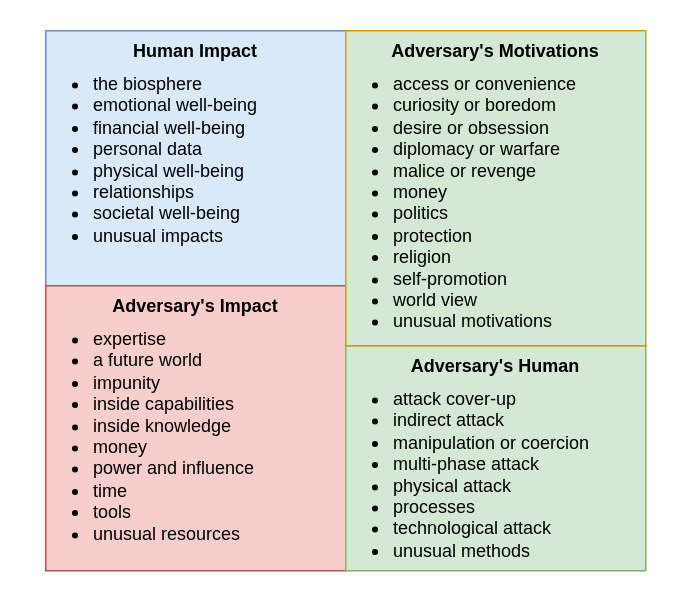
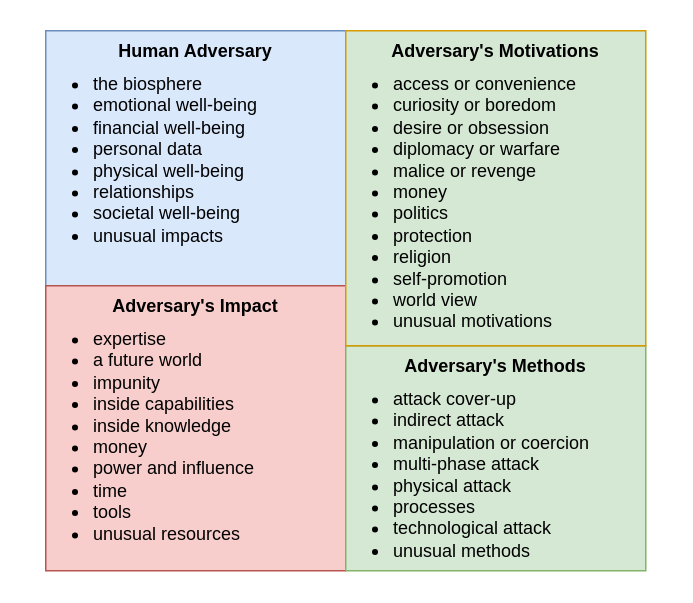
node "Human Impact": label "Human Impact" -> "Human Adversary"
node "Adversary's Human": label "Adversary's Human" -> "Adversary's Methods"
